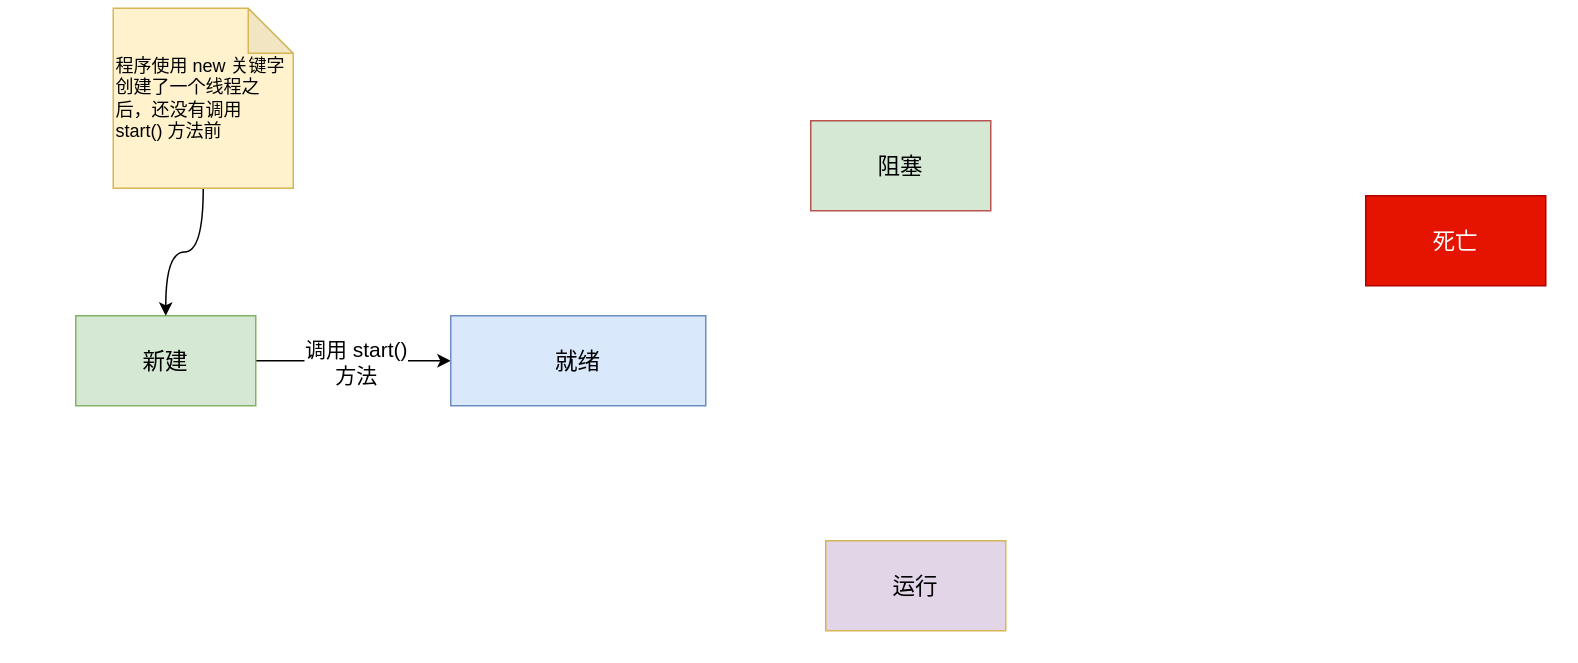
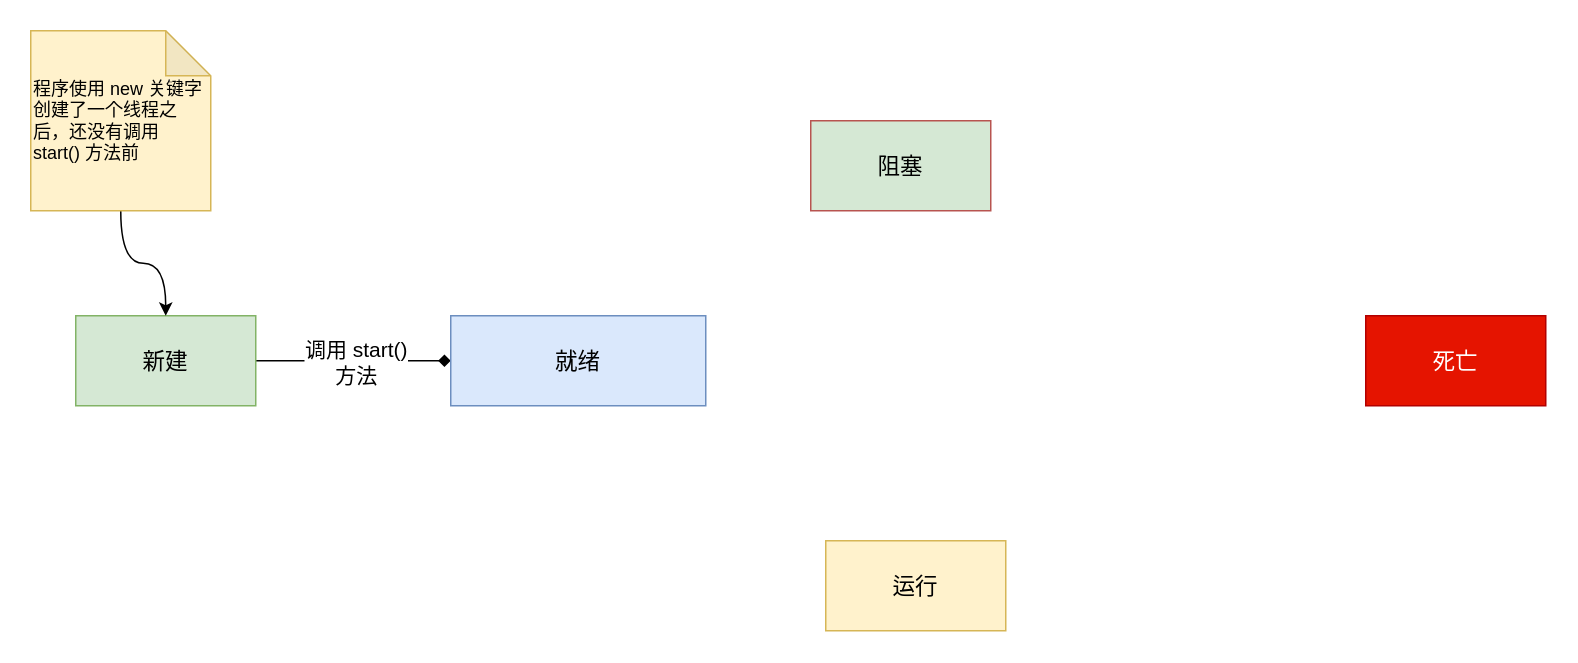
node "程序使用 new 关键字创建了一个线程之后，还没有调用 start() 方法前": moved (203, 98) -> (121, 121)
node "死亡": moved (1456, 241) -> (1456, 361)
edge "新建" -> "就绪": arrowhead classic -> diamond
node "运行": fillcolor #e1d5e7 -> #fff2cc
